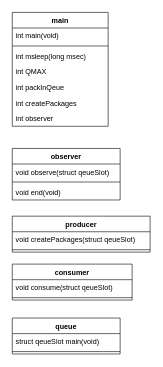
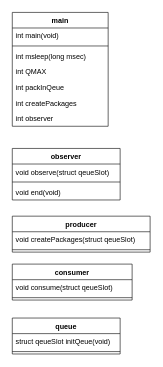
node "struct qeueSlot main(void)": label "struct qeueSlot main(void)" -> "struct qeueSlot initQeue(void)"
